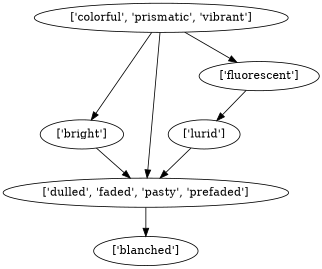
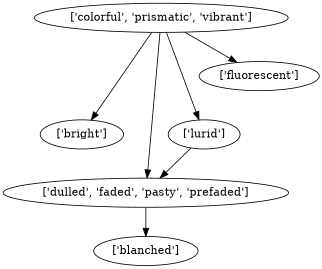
edge "['fluorescent']" -> "['lurid']": now "['colorful', 'prismatic', 'vibrant']" -> "['lurid']"
edge "['bright']" -> "['dulled', 'faded', 'pasty', 'prefaded']": removed
